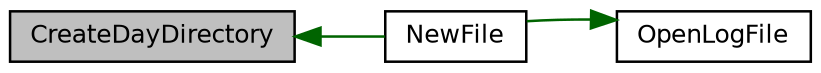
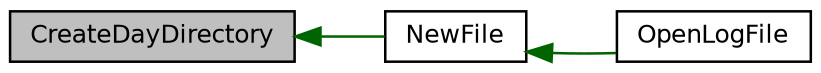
edge "NewFile" -> "OpenLogFile": reversed
